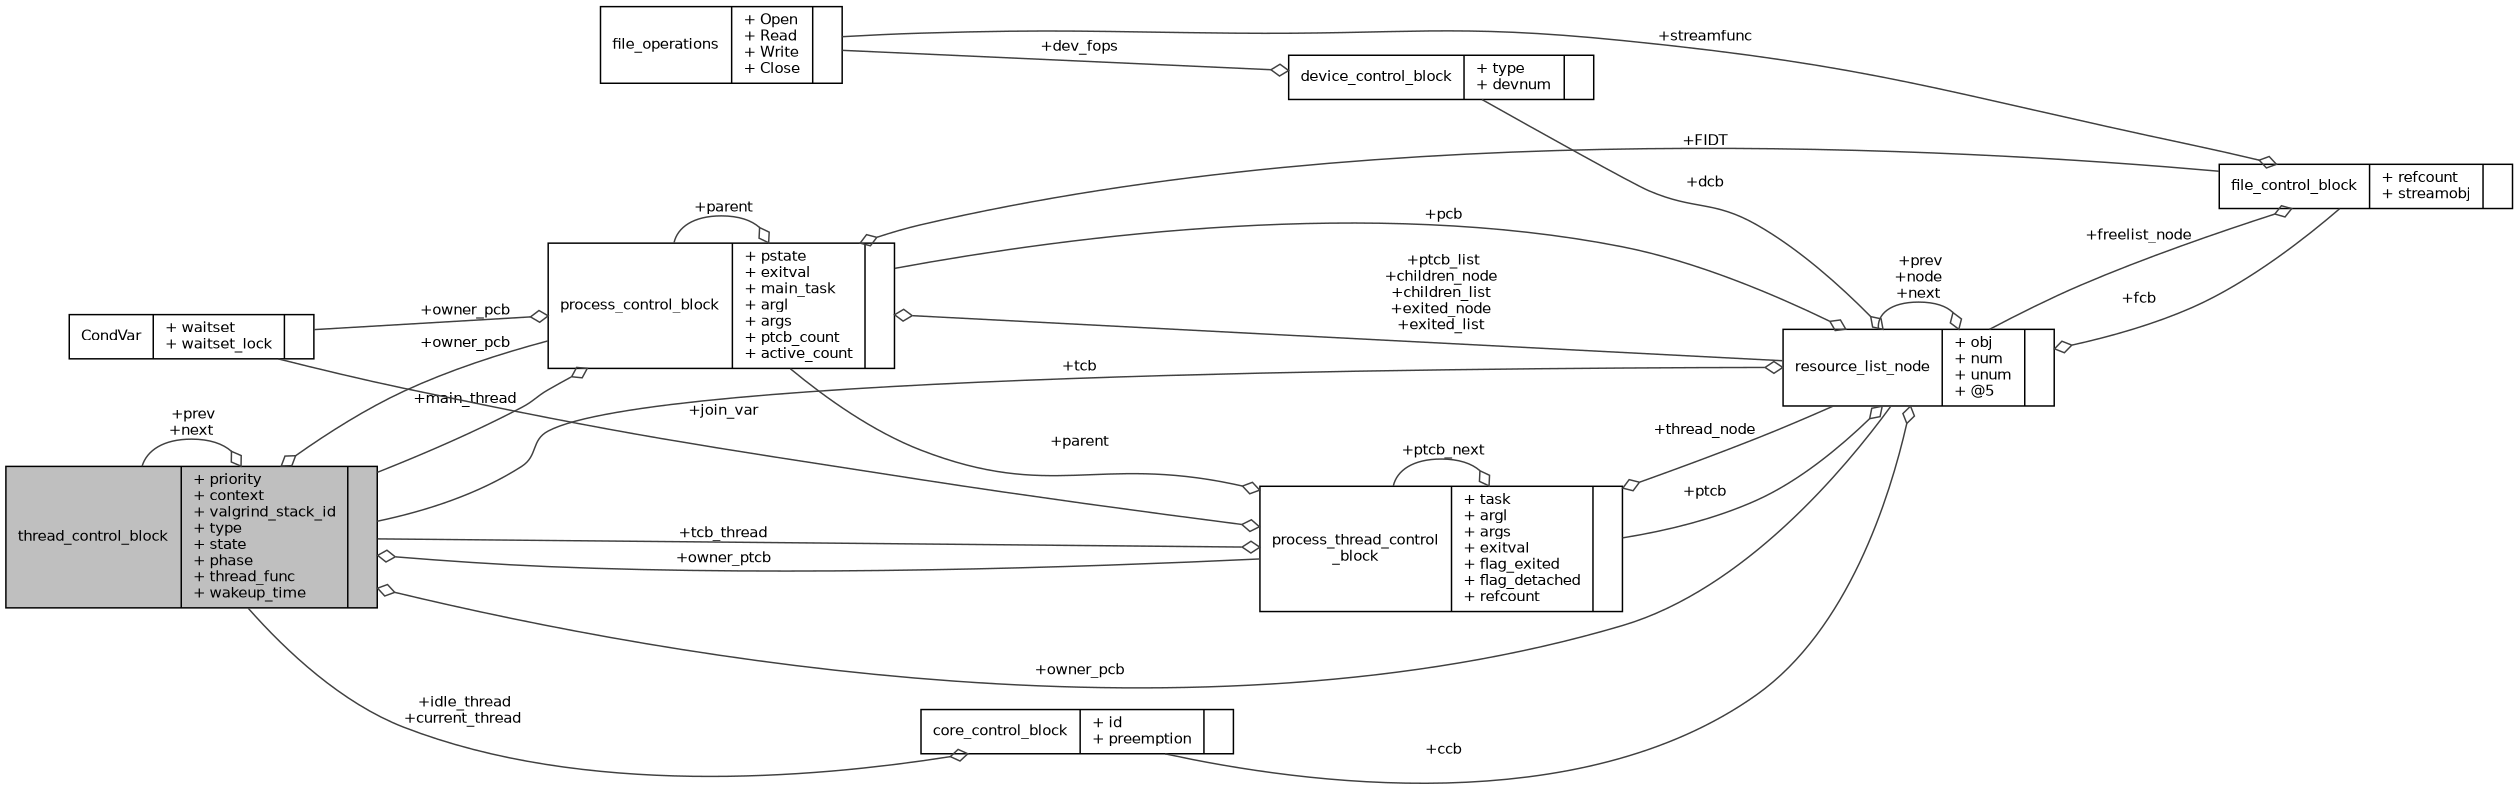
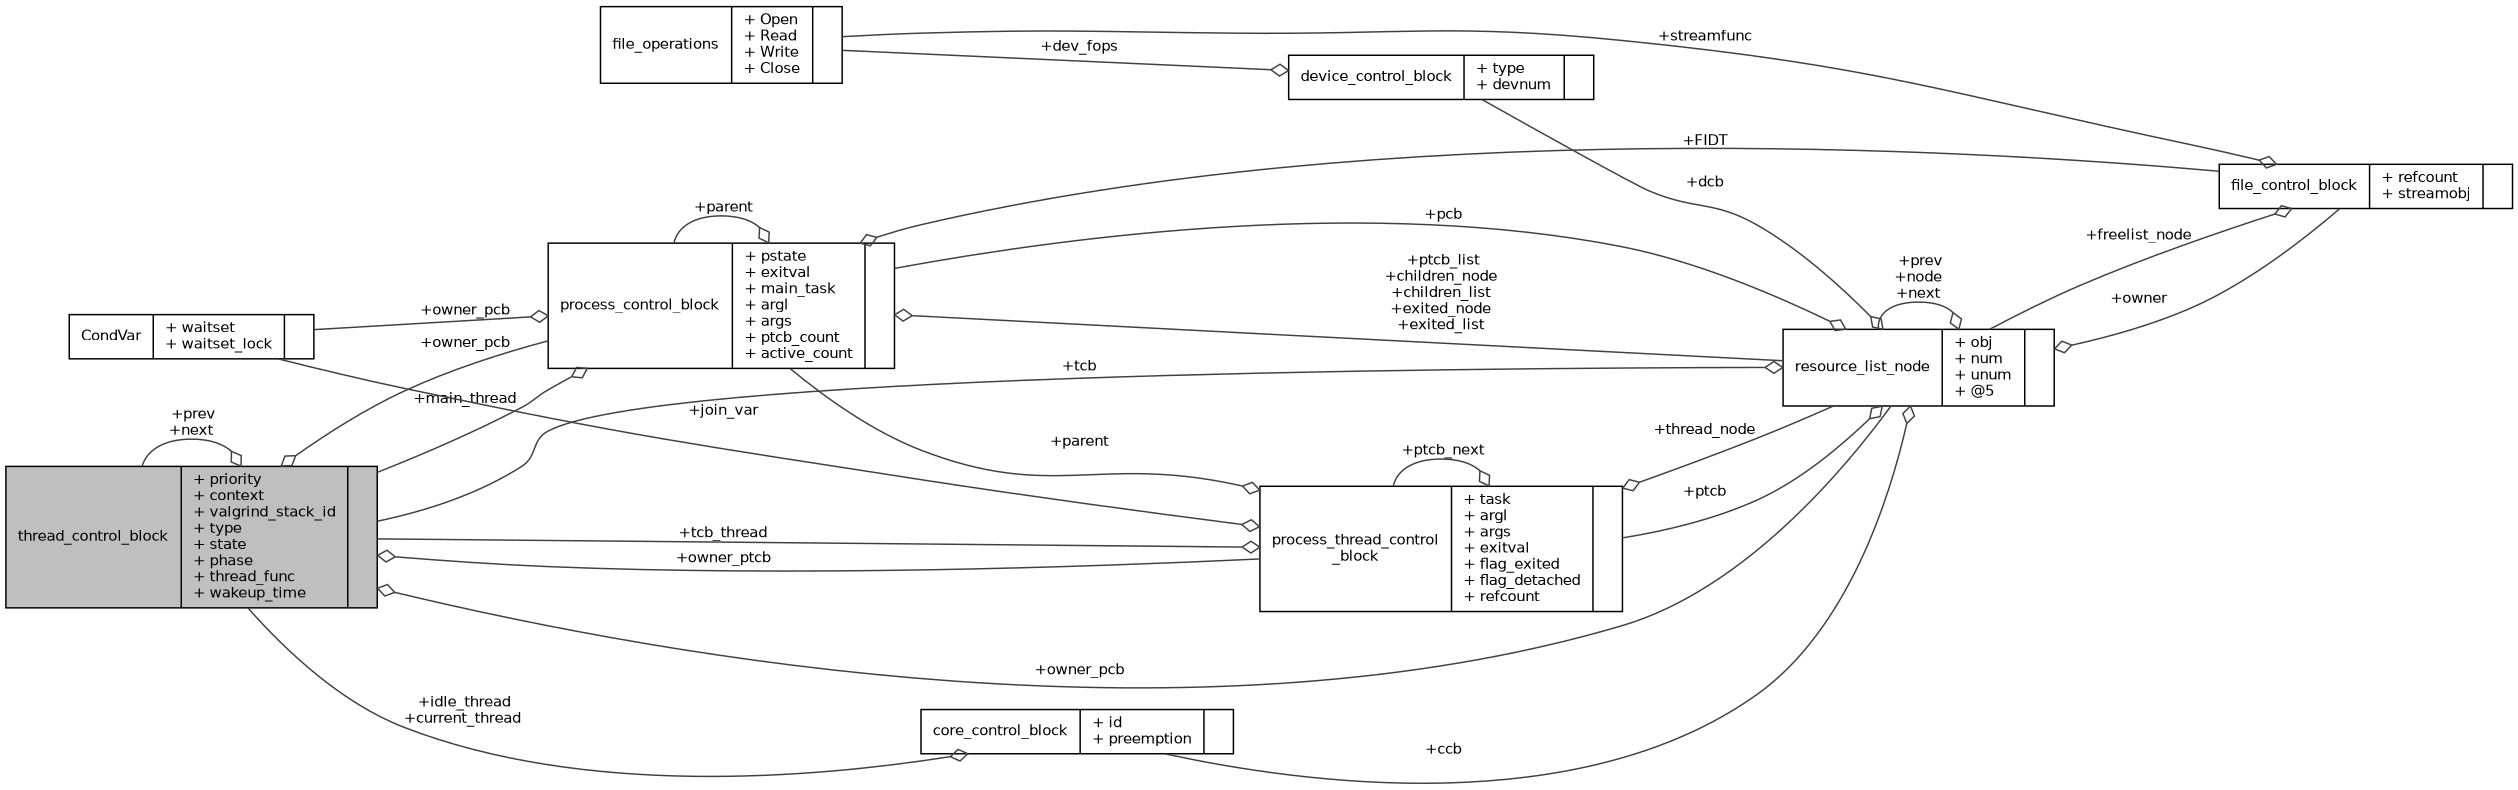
edge "file_control_block" -> "resource_list_node": label " +fcb" -> " +owner"
